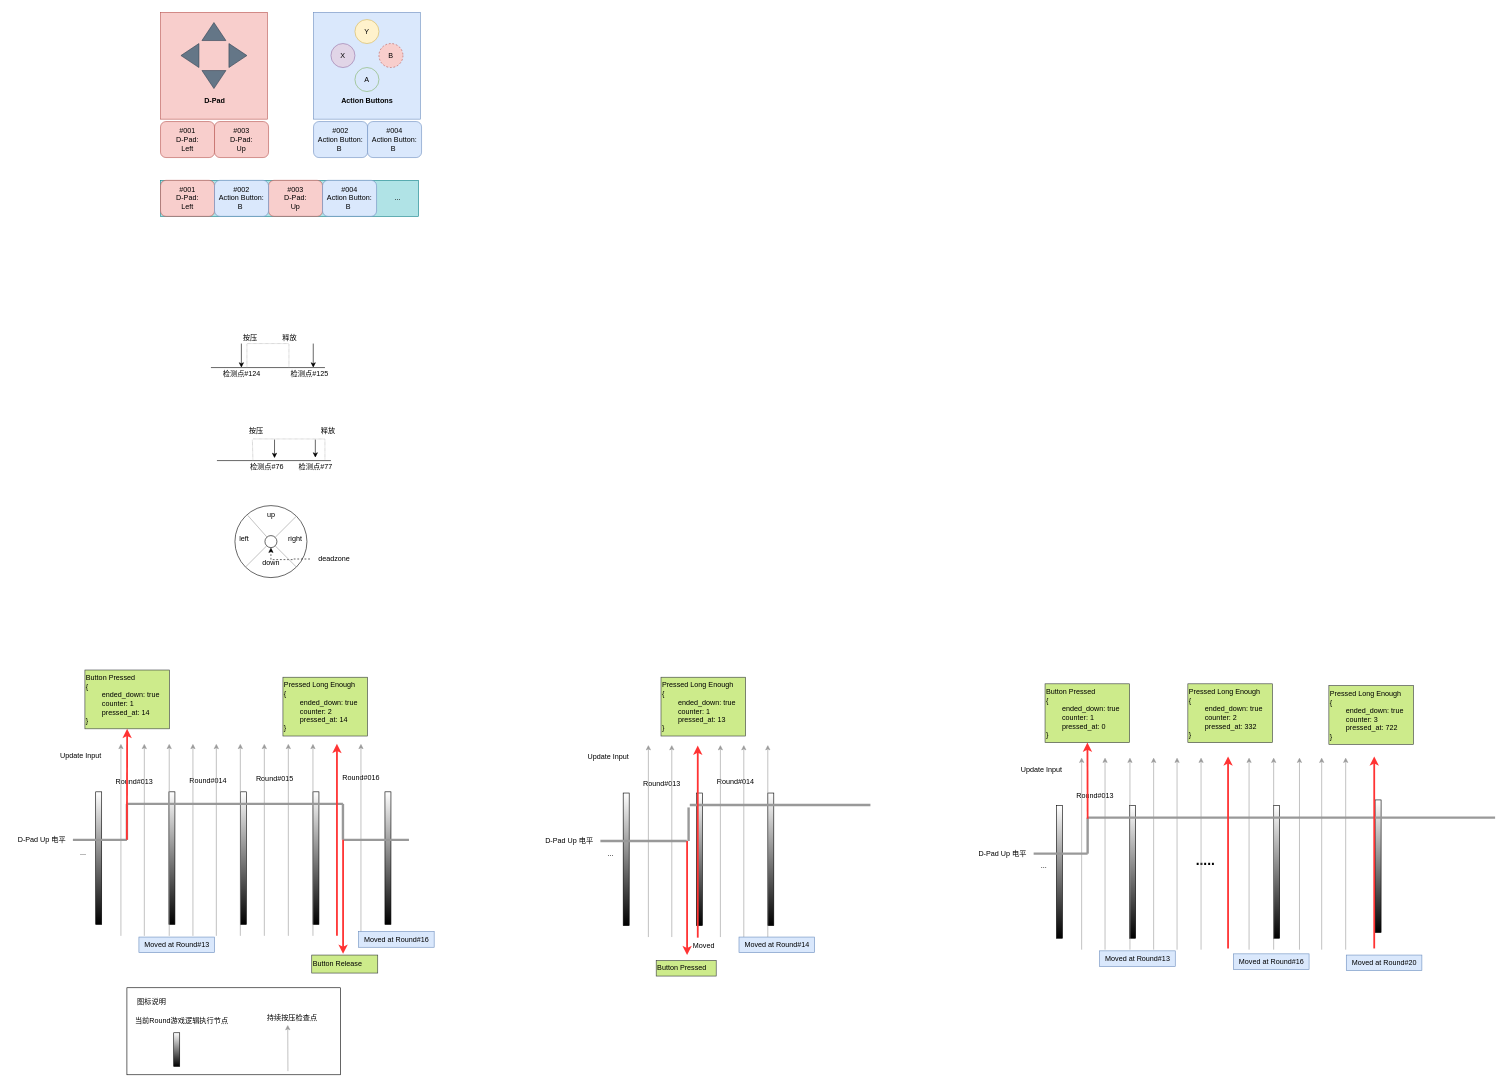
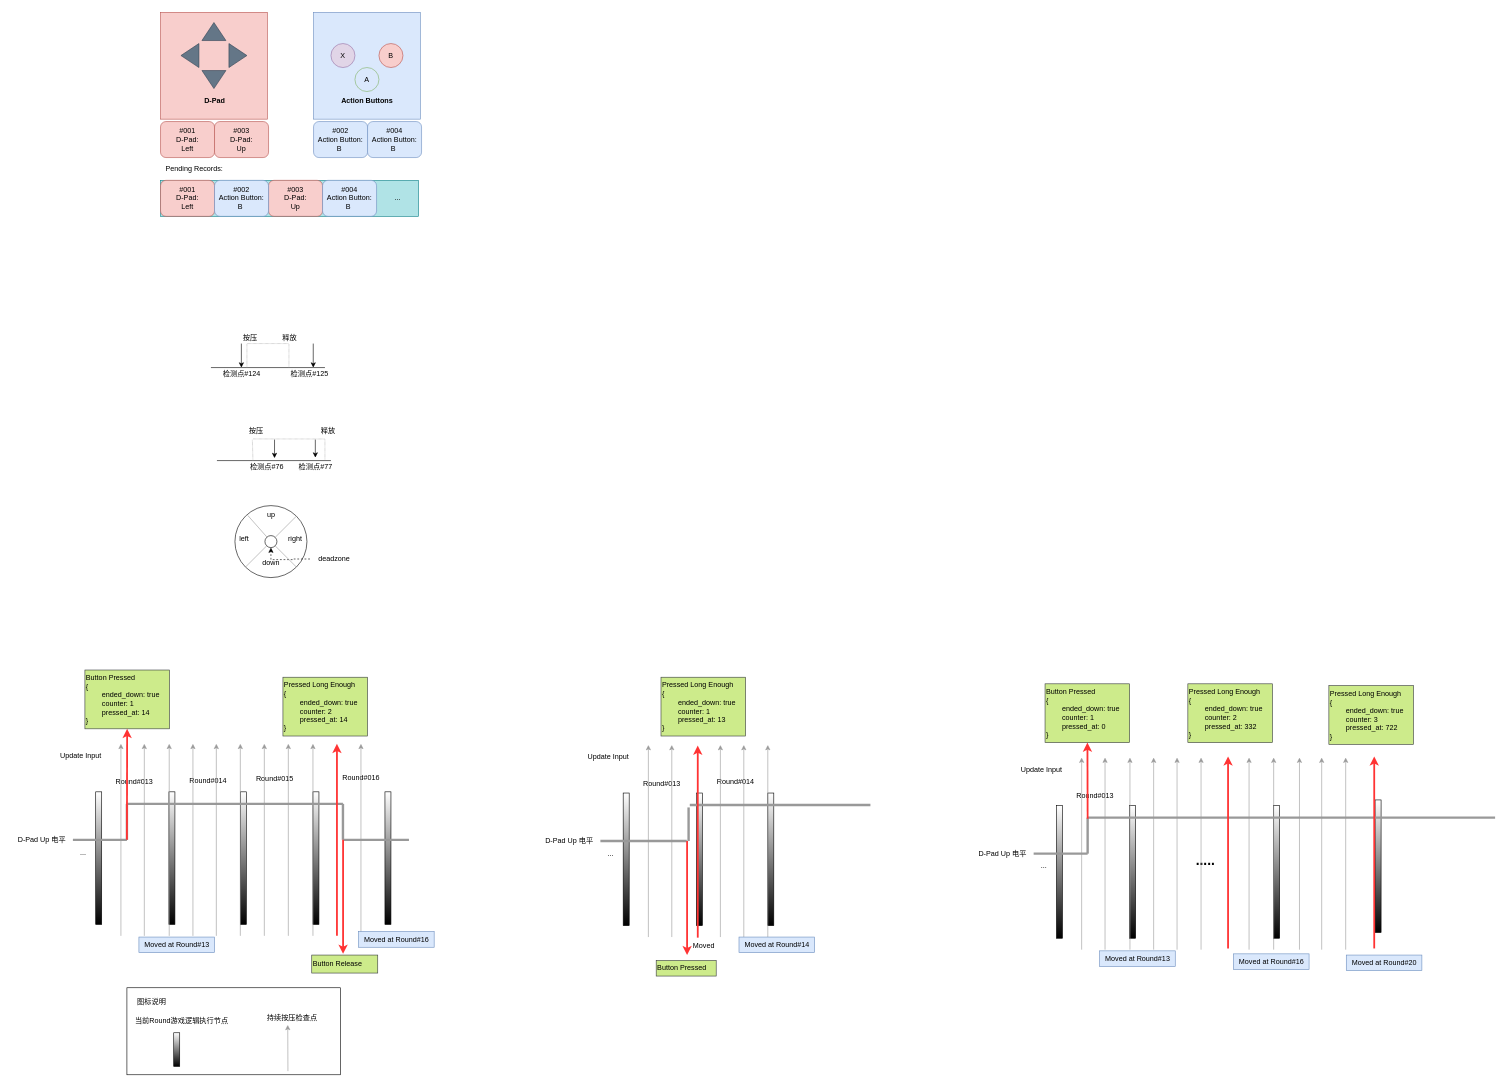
node "Y": removed
node "B": style dashed -> solid
node "Pending Records:": added
